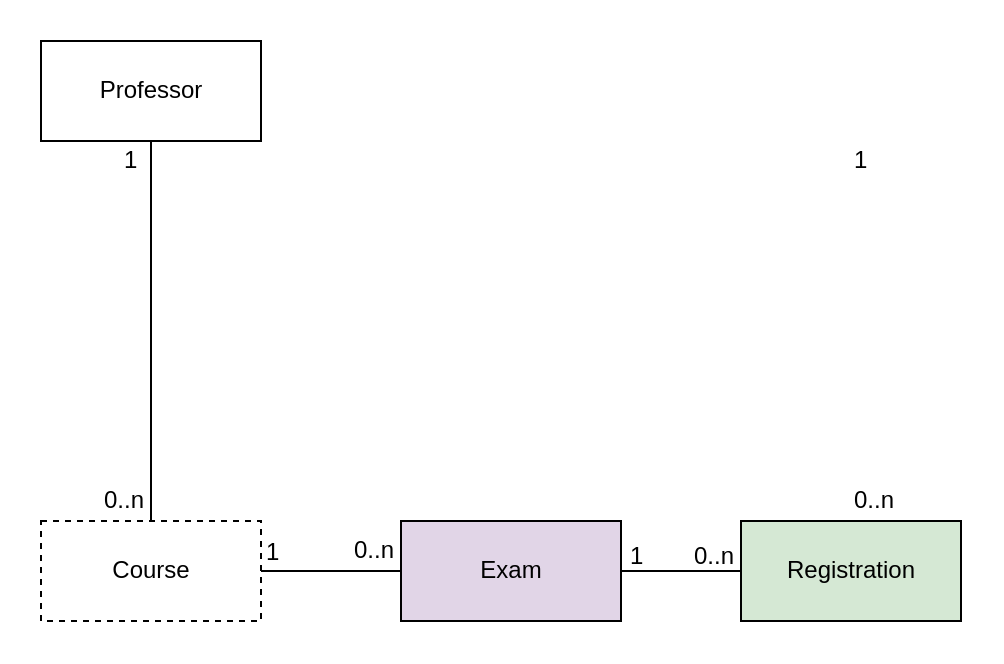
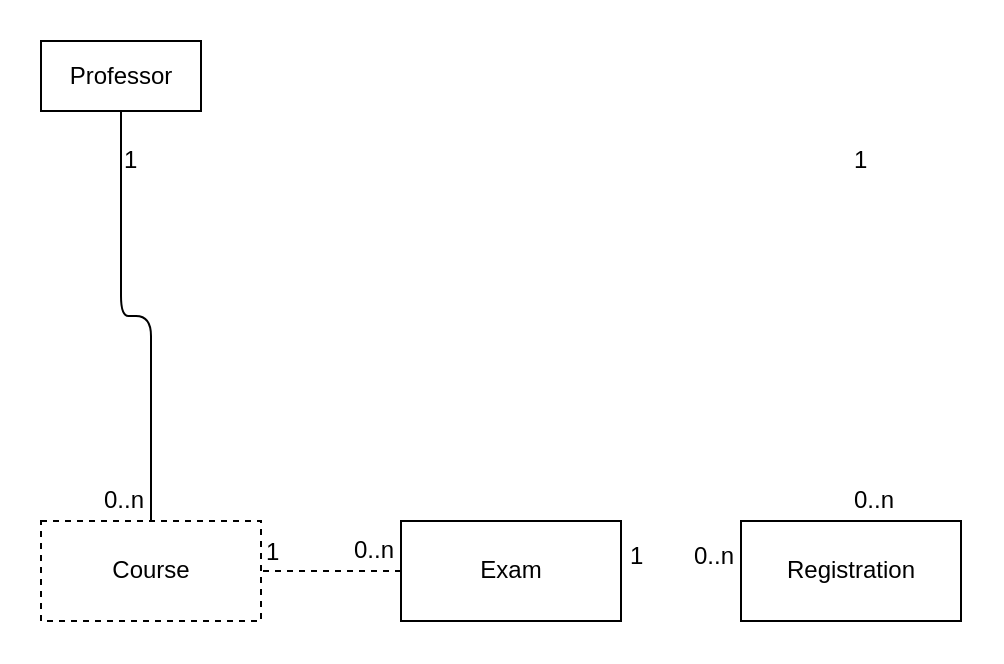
node "Professor": size 220x100 -> 160x70
edge "Course" -- "Exam": style solid -> dashed
node "Exam": fillcolor #e1d5e7 -> #ffffff
edge "Exam" -- "Registration": removed
node "Registration": fillcolor #d5e8d4 -> #ffffff
